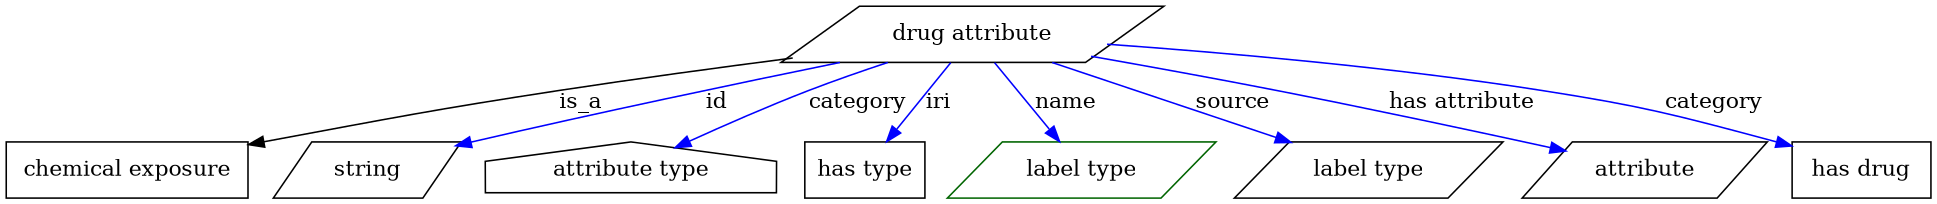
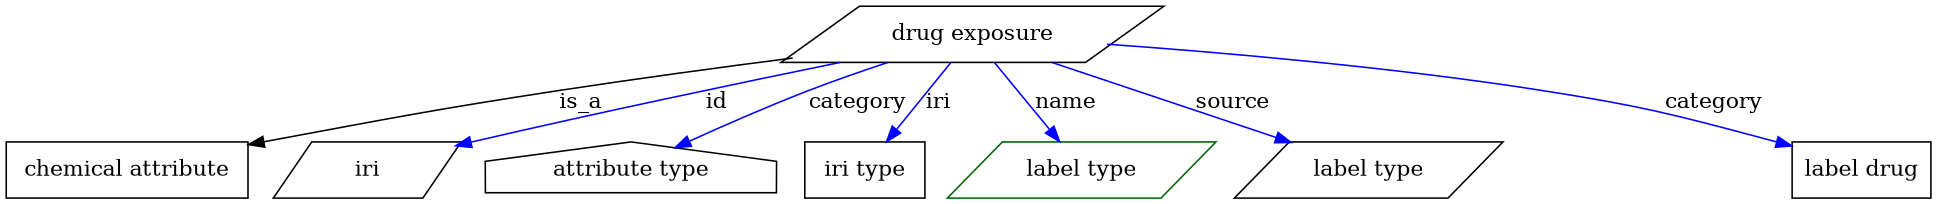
node "drug attribute": label "drug attribute" -> "drug exposure"
node "chemical exposure": label "chemical exposure" -> "chemical attribute"
node "string": label "string" -> "iri"
node "has type": label "has type" -> "iri type"
node "attribute": removed
node "has drug": label "has drug" -> "label drug"
